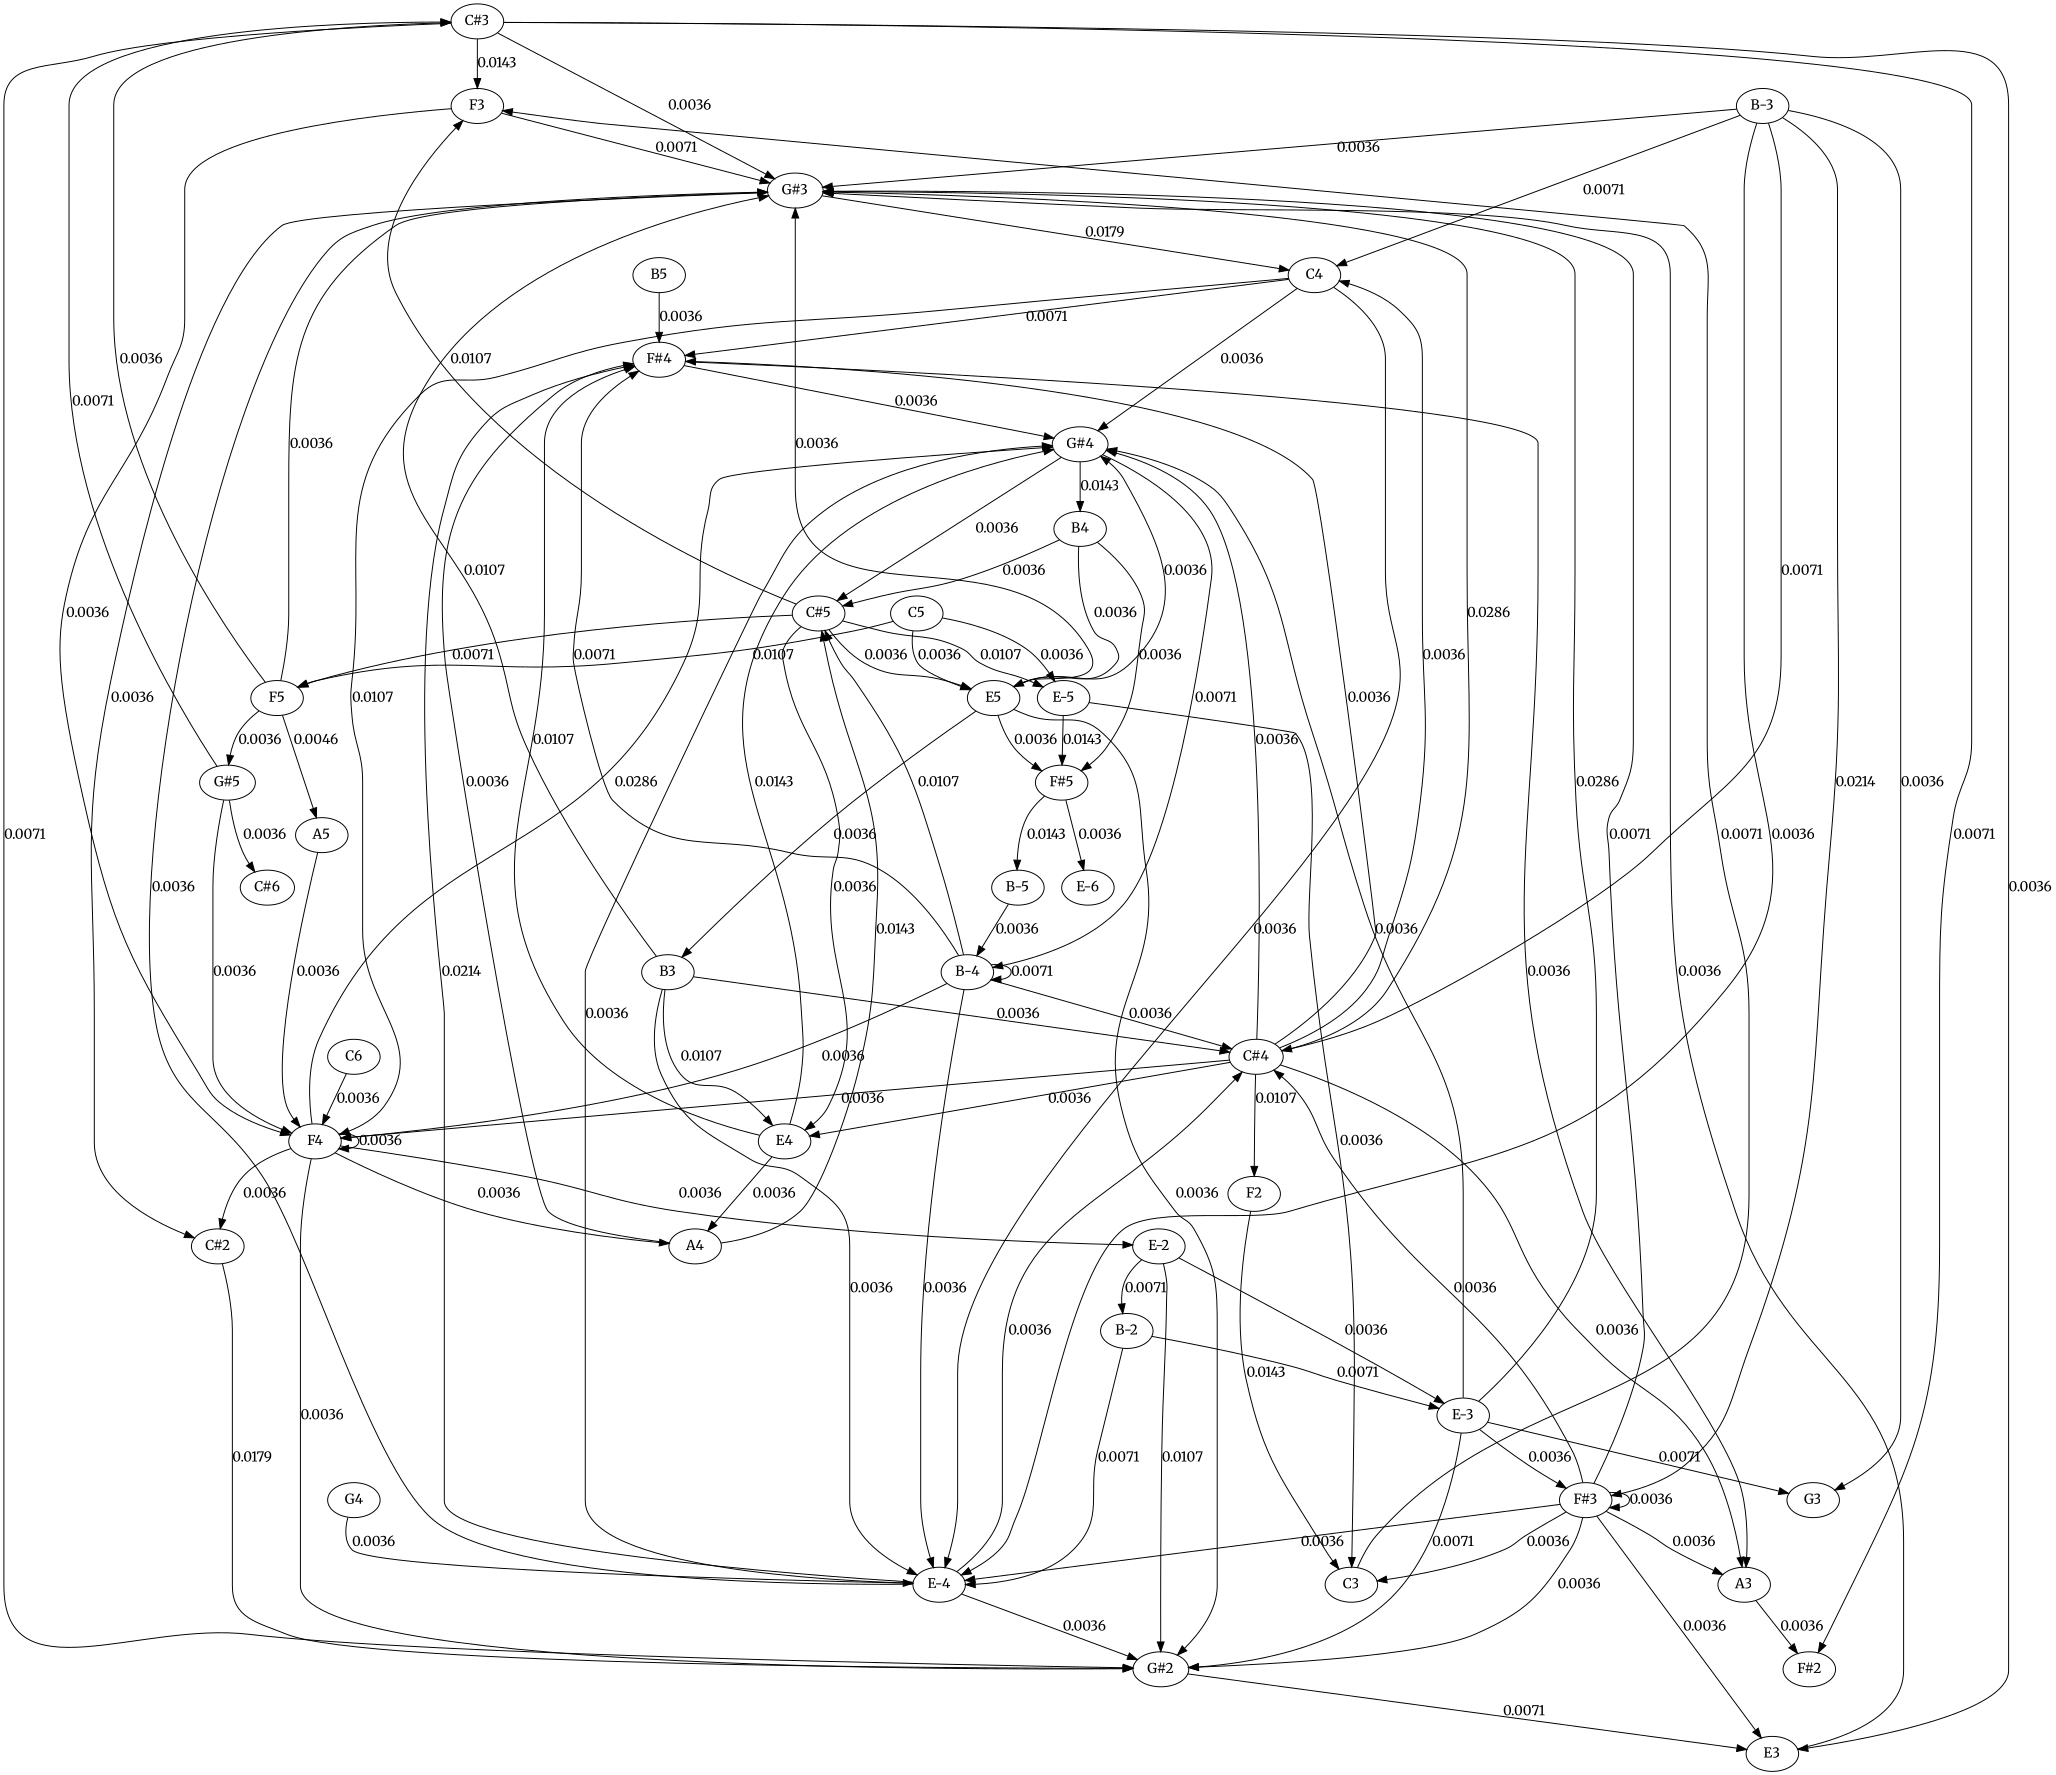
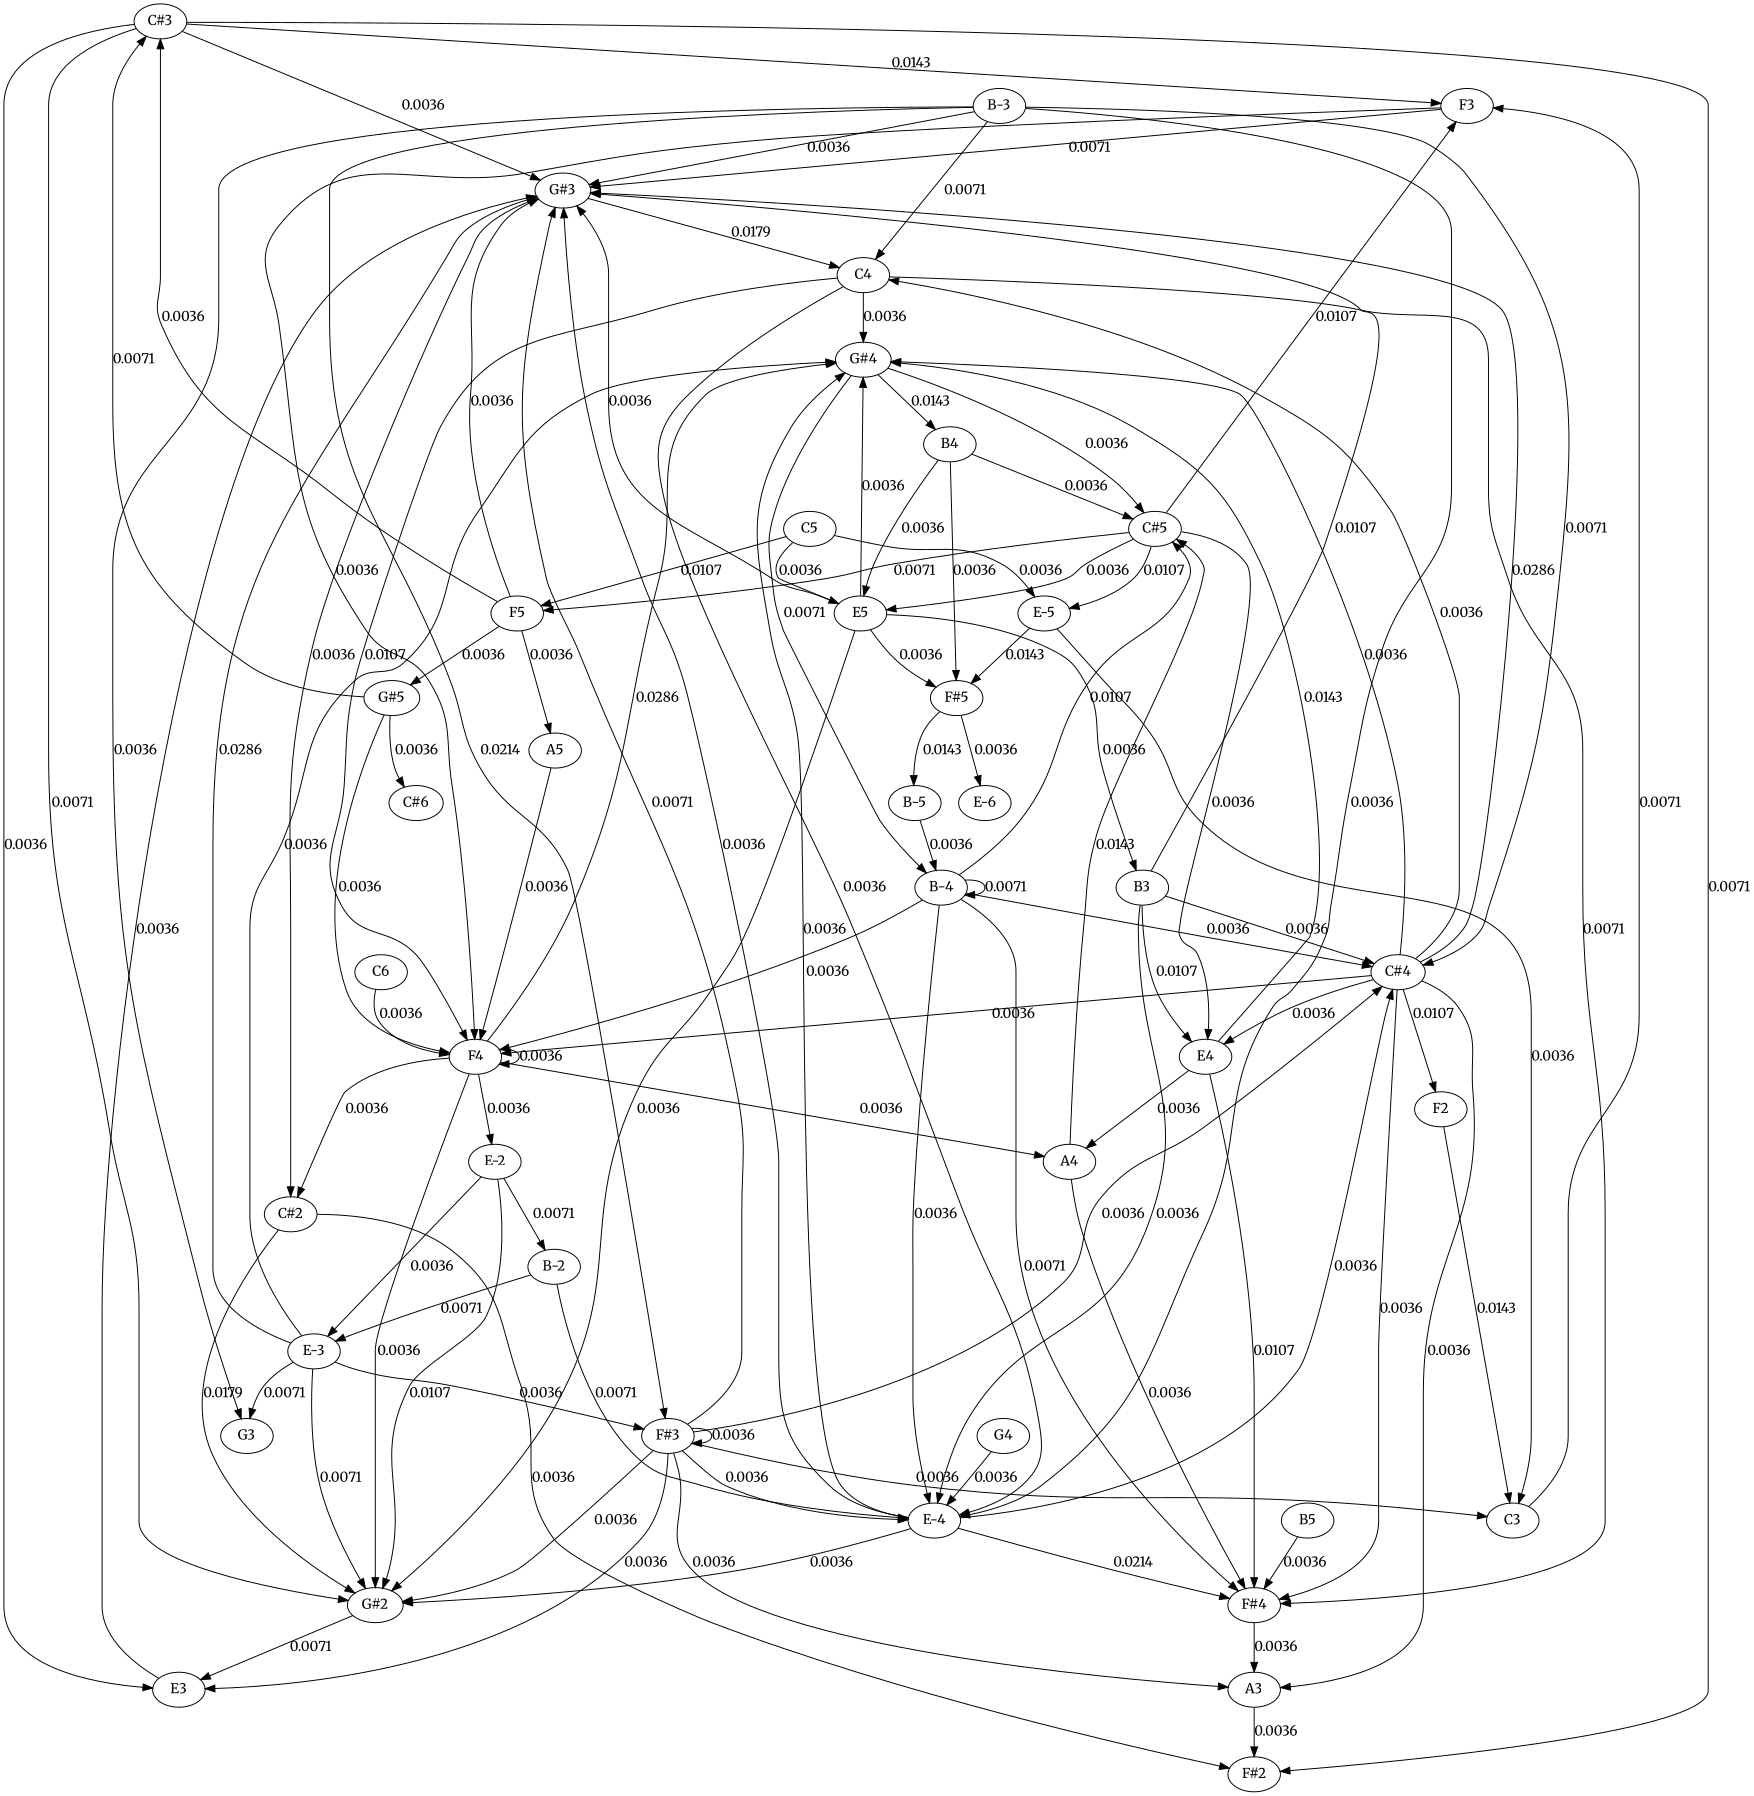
edge "F#4" -- "G#4": removed, label "0.0036"
edge "F5" -- "A5": label "0.0046" -> "0.0036"
edge "C#2" -- "F#2": added, label "0.0036"
